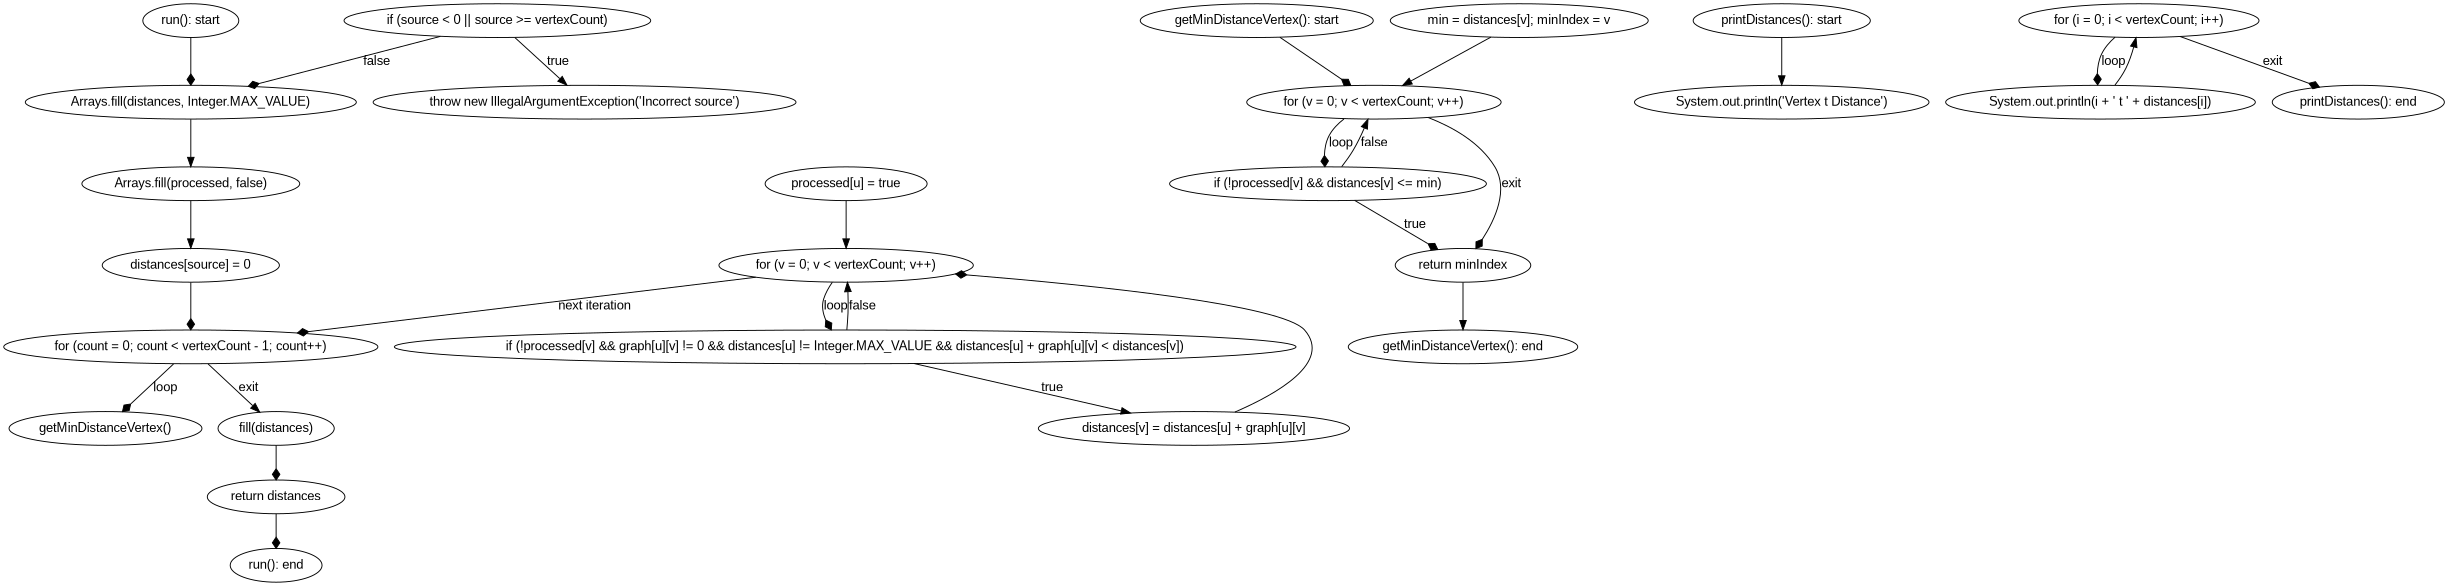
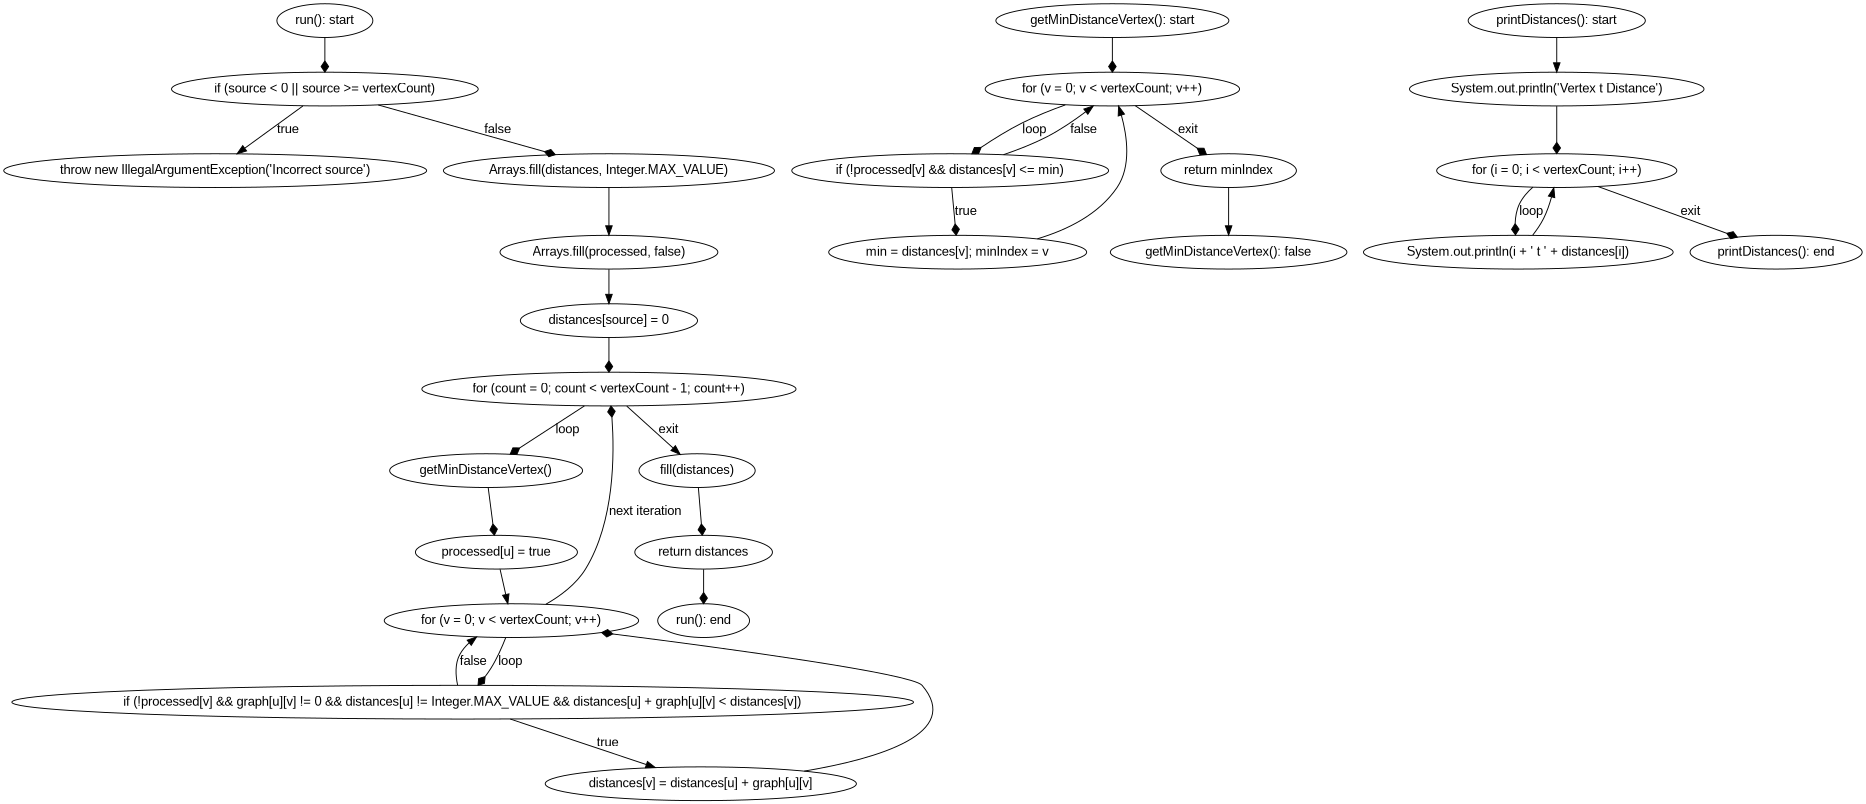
edge "run(): start" -> "Arrays.fill(distances, Integer.MAX_VALUE)": now "run(): start" -> "if (source < 0 || source >= vertexCount)"
edge "System.out.println('Vertex t Distance')" -> "for (i = 0; i < vertexCount; i++)": added
edge "if (!processed[v] && distances[v] <= min)" -> "return minIndex": now "if (!processed[v] && distances[v] <= min)" -> "min = distances[v]; minIndex = v"
node "getMinDistanceVertex(): end": label "getMinDistanceVertex(): end" -> "getMinDistanceVertex(): false"
edge "getMinDistanceVertex()" -> "processed[u] = true": added
